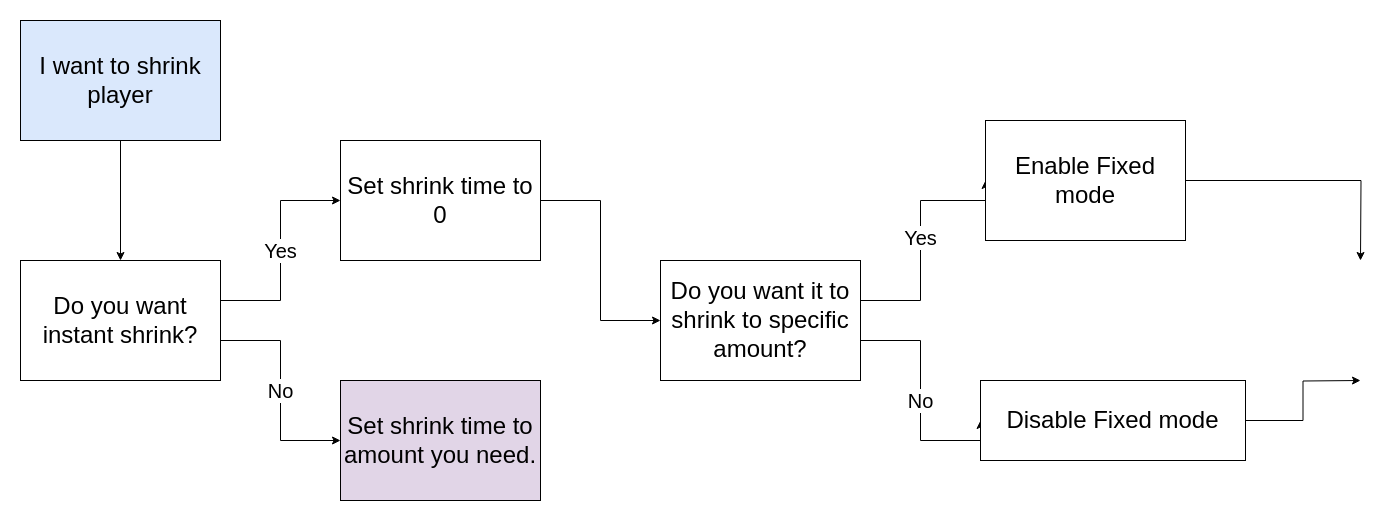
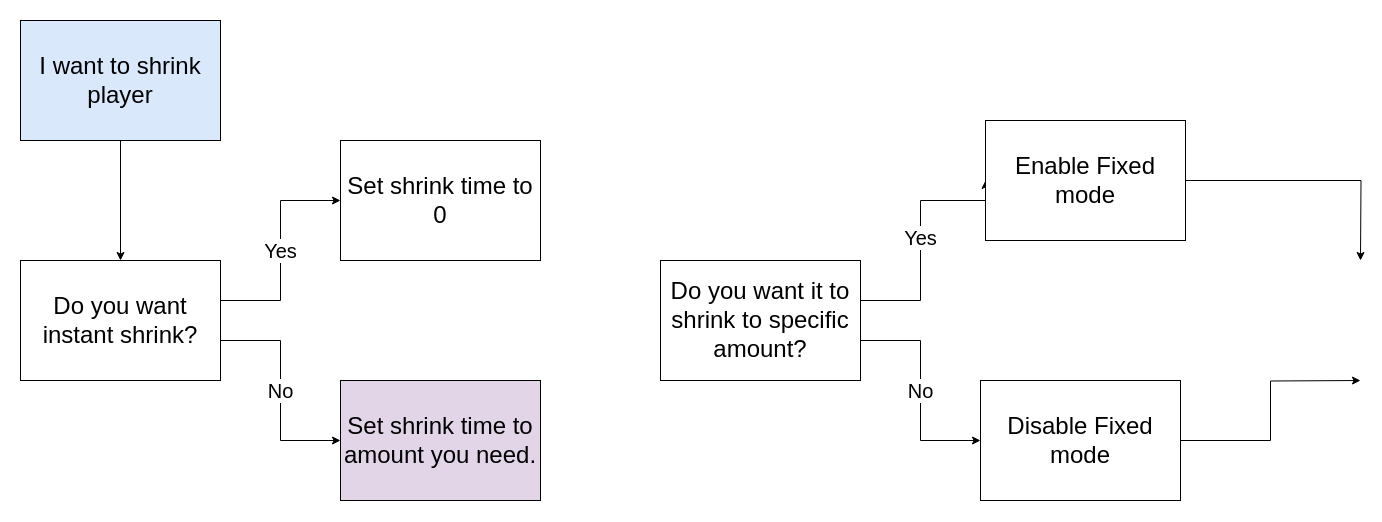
edge "Set shrink time to 0" -> "Do you want it to shrink to specific amount?": removed
node "Disable Fixed mode": size 265x80 -> 200x120
